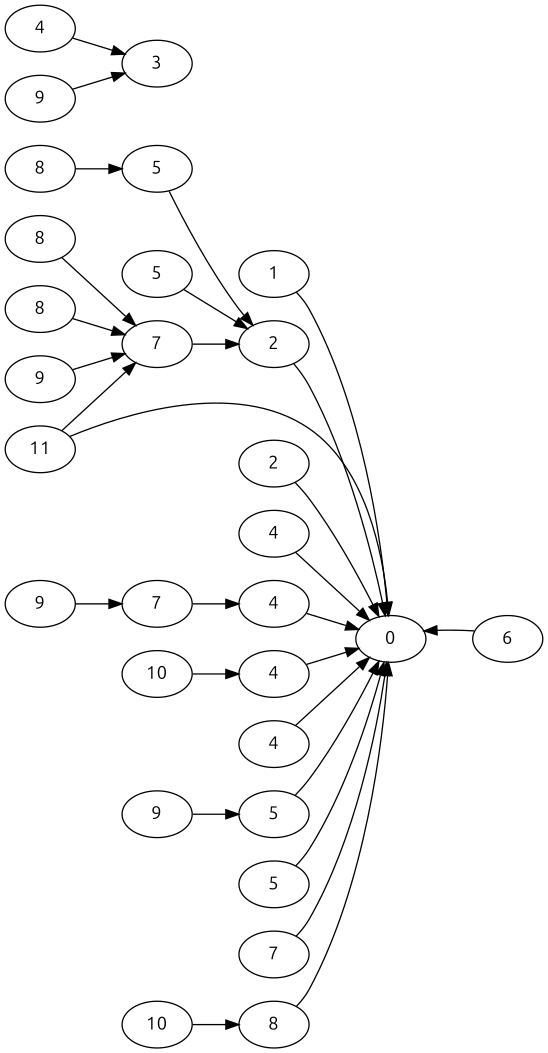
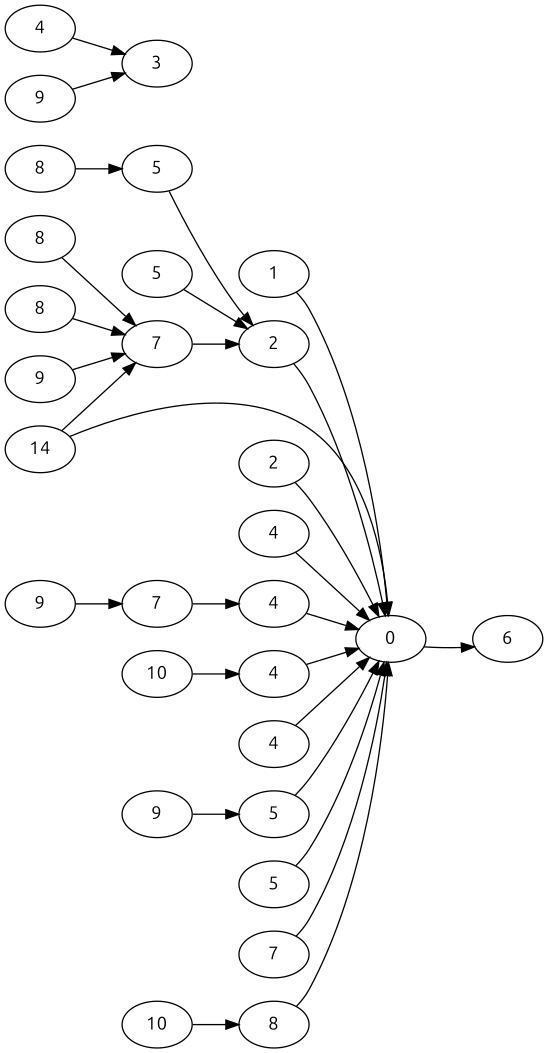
node "11": label "11" -> "14"
edge "6" -> "0": reversed
